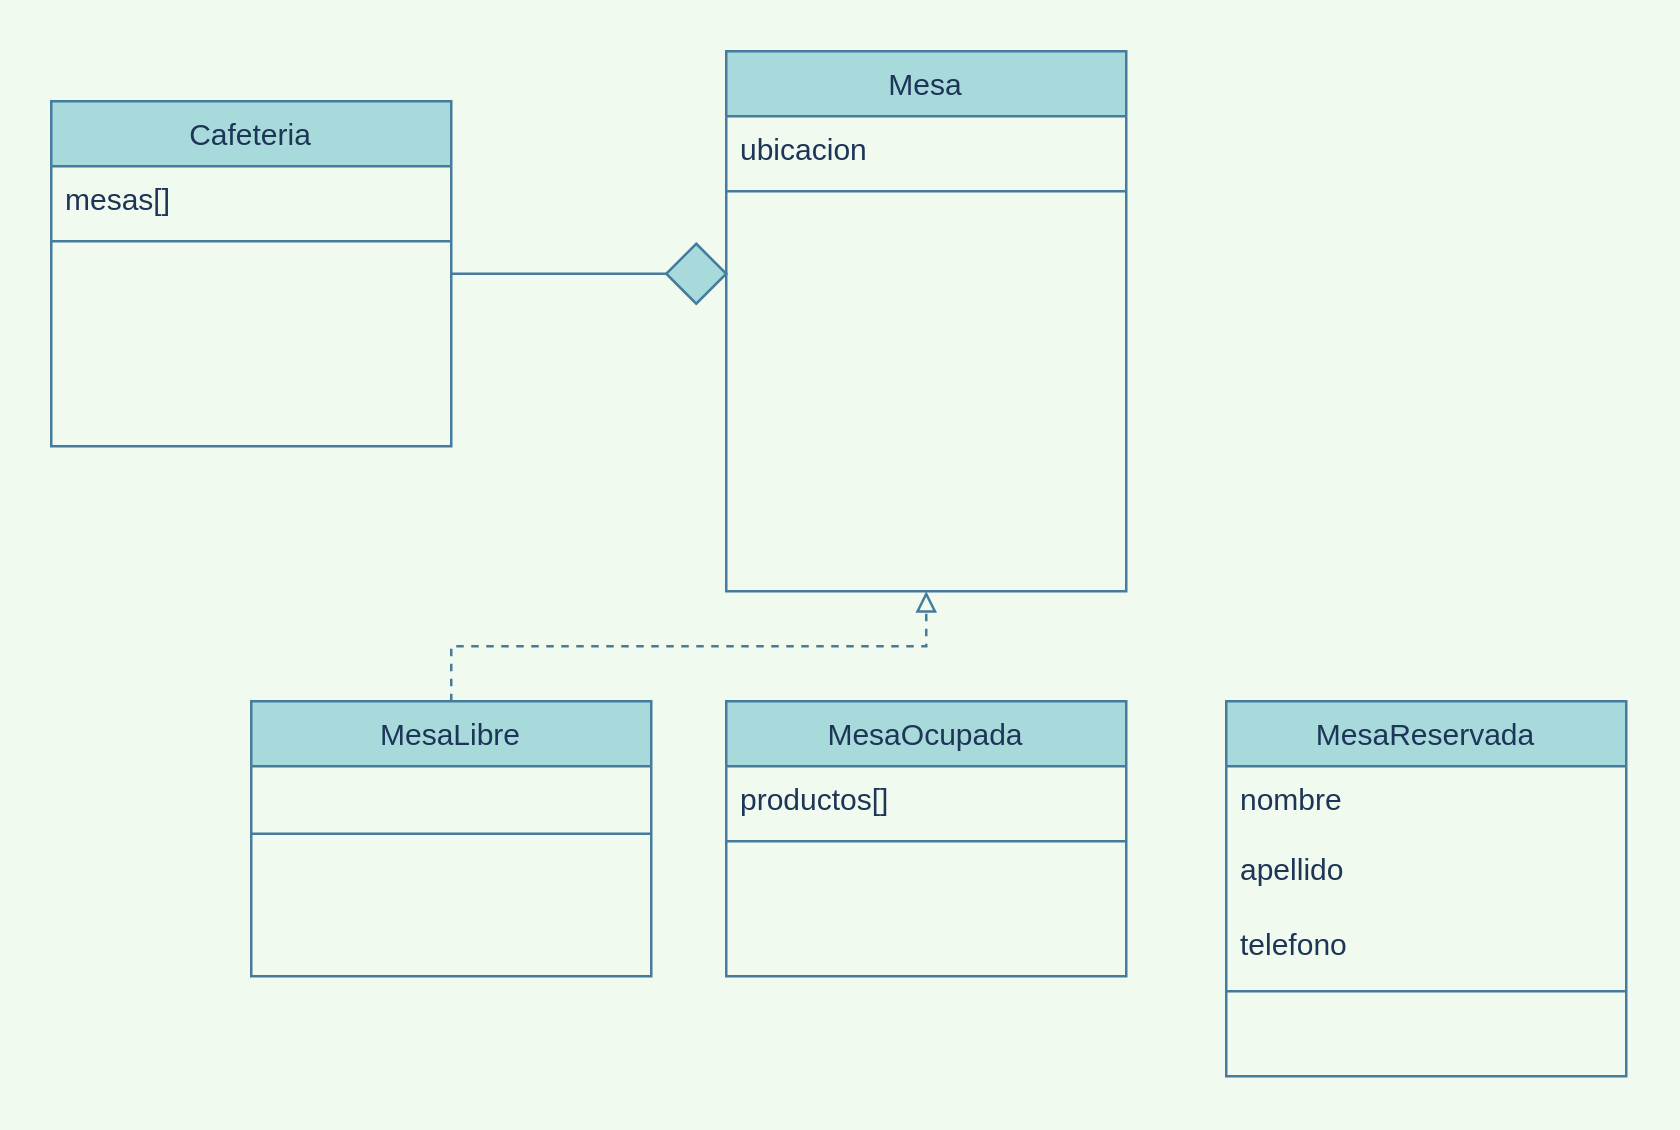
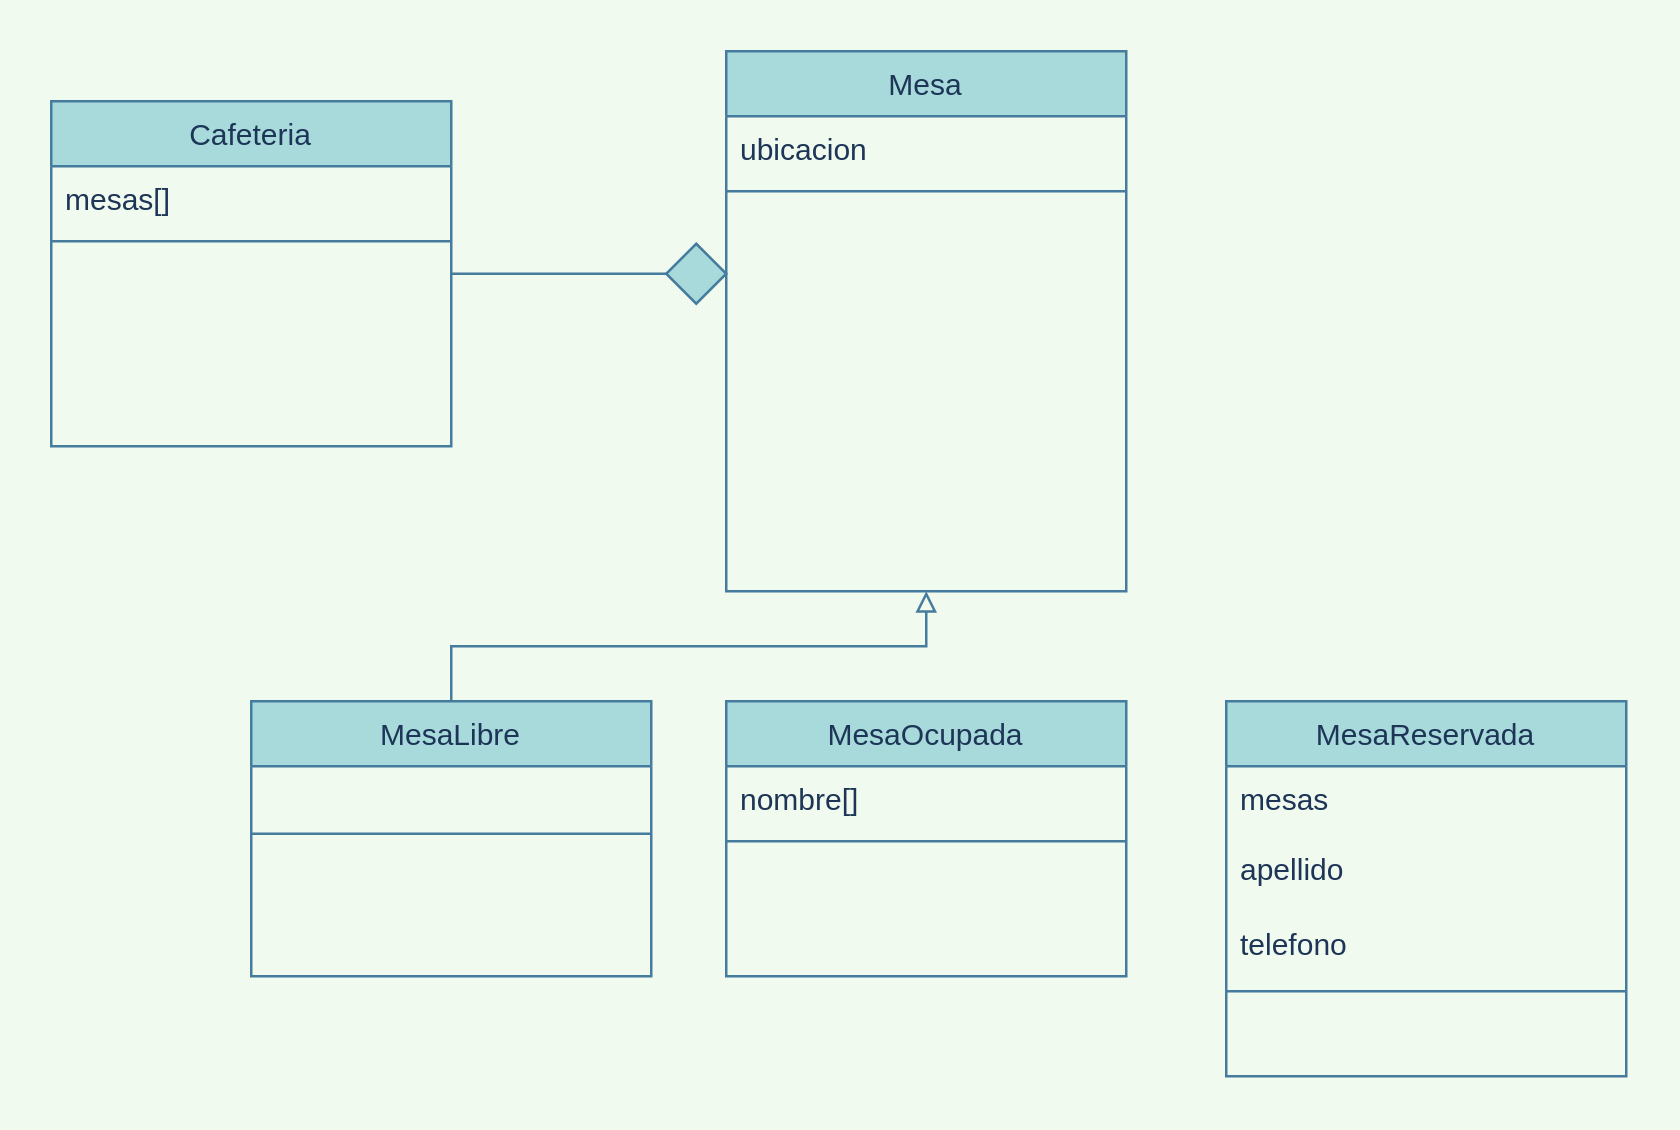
edge "MesaLibre" -> "Mesa": style dashed -> solid
node "productos[]": label "productos[]" -> "nombre[]"
node "nombre": label "nombre" -> "mesas"
